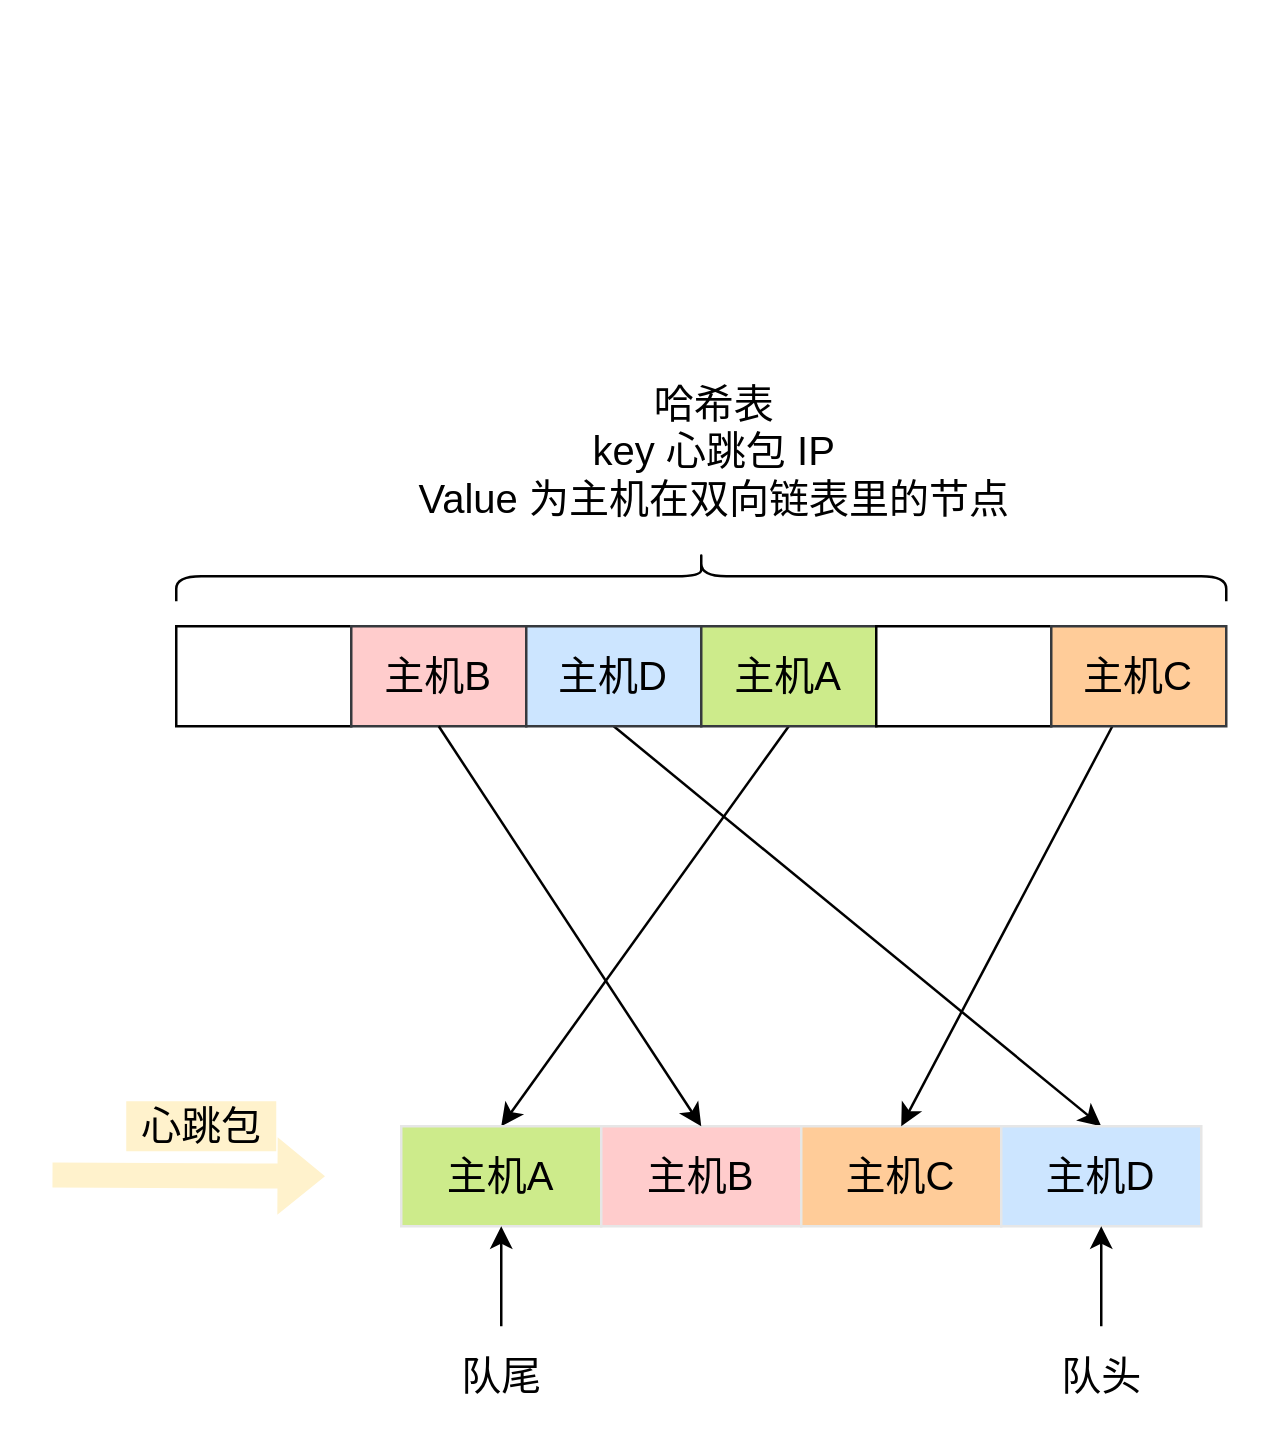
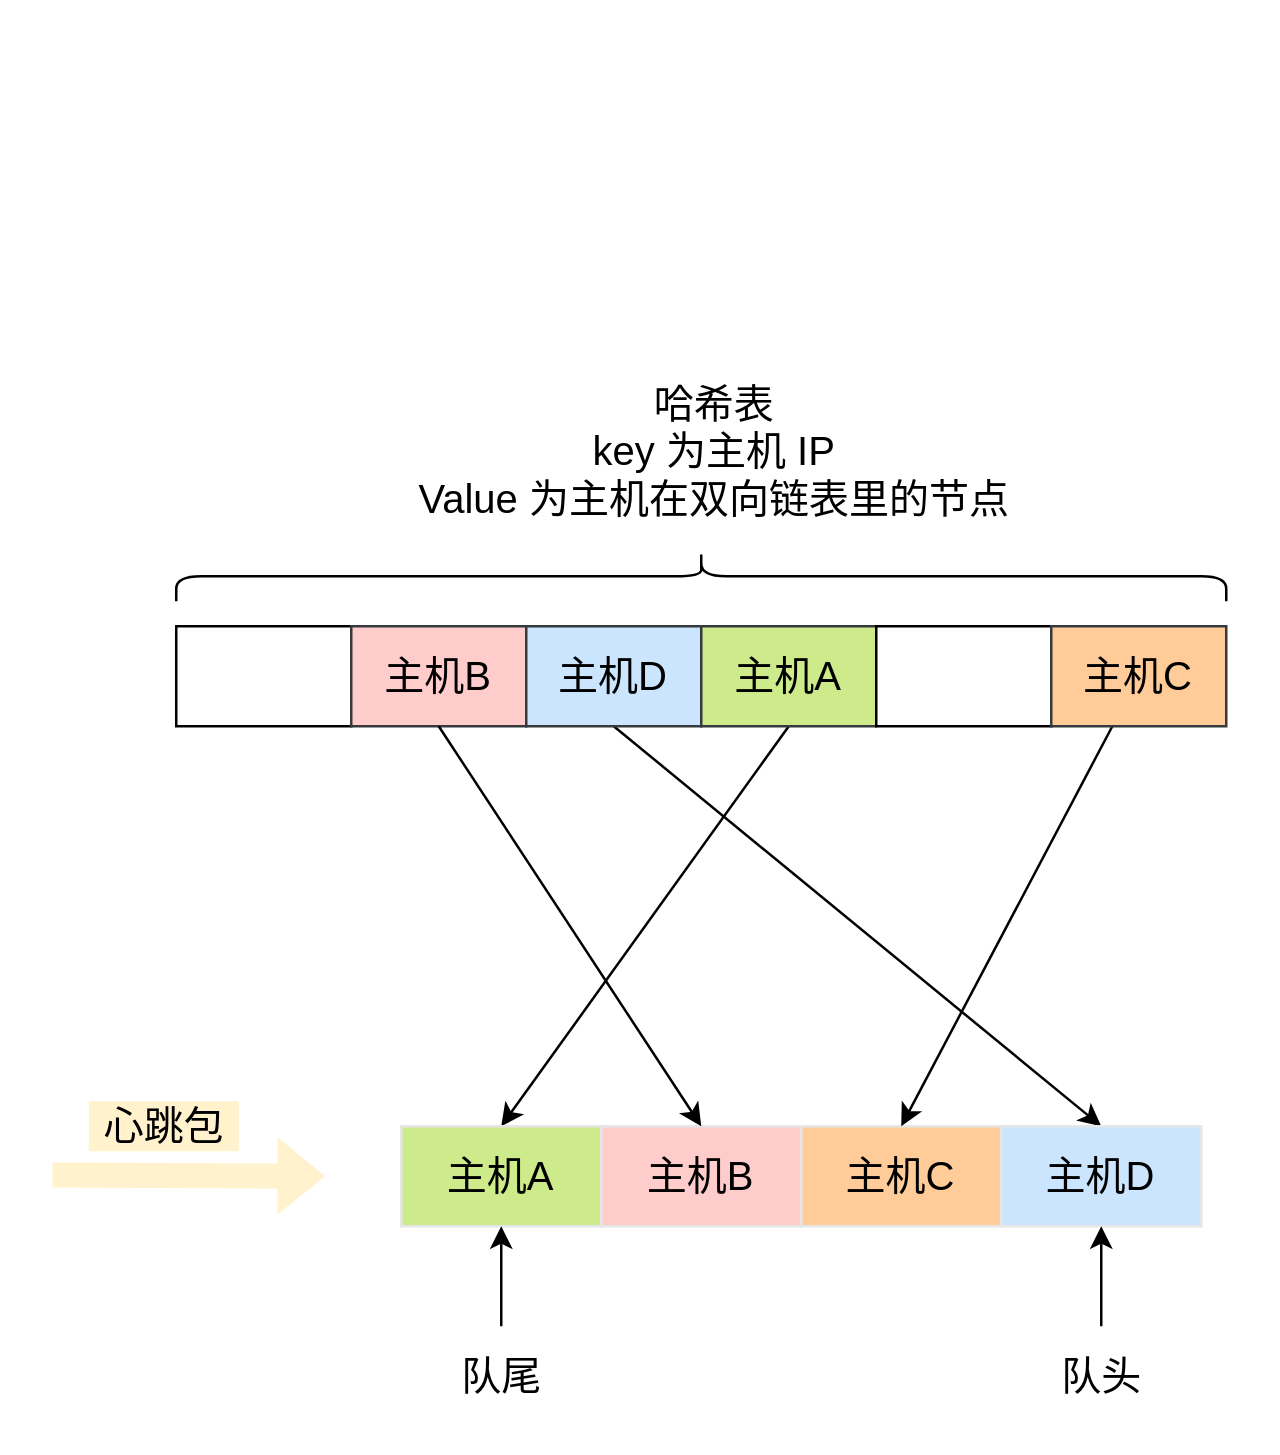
node "哈希表key 心跳包 IPValue 为主机在双向链表里的节点": label "哈希表key 心跳包 IPValue 为主机在双向链表里的节点" -> "哈希表key 为主机 IPValue 为主机在双向链表里的节点"
node "心跳包": moved (201, 1126) -> (164, 1126)
